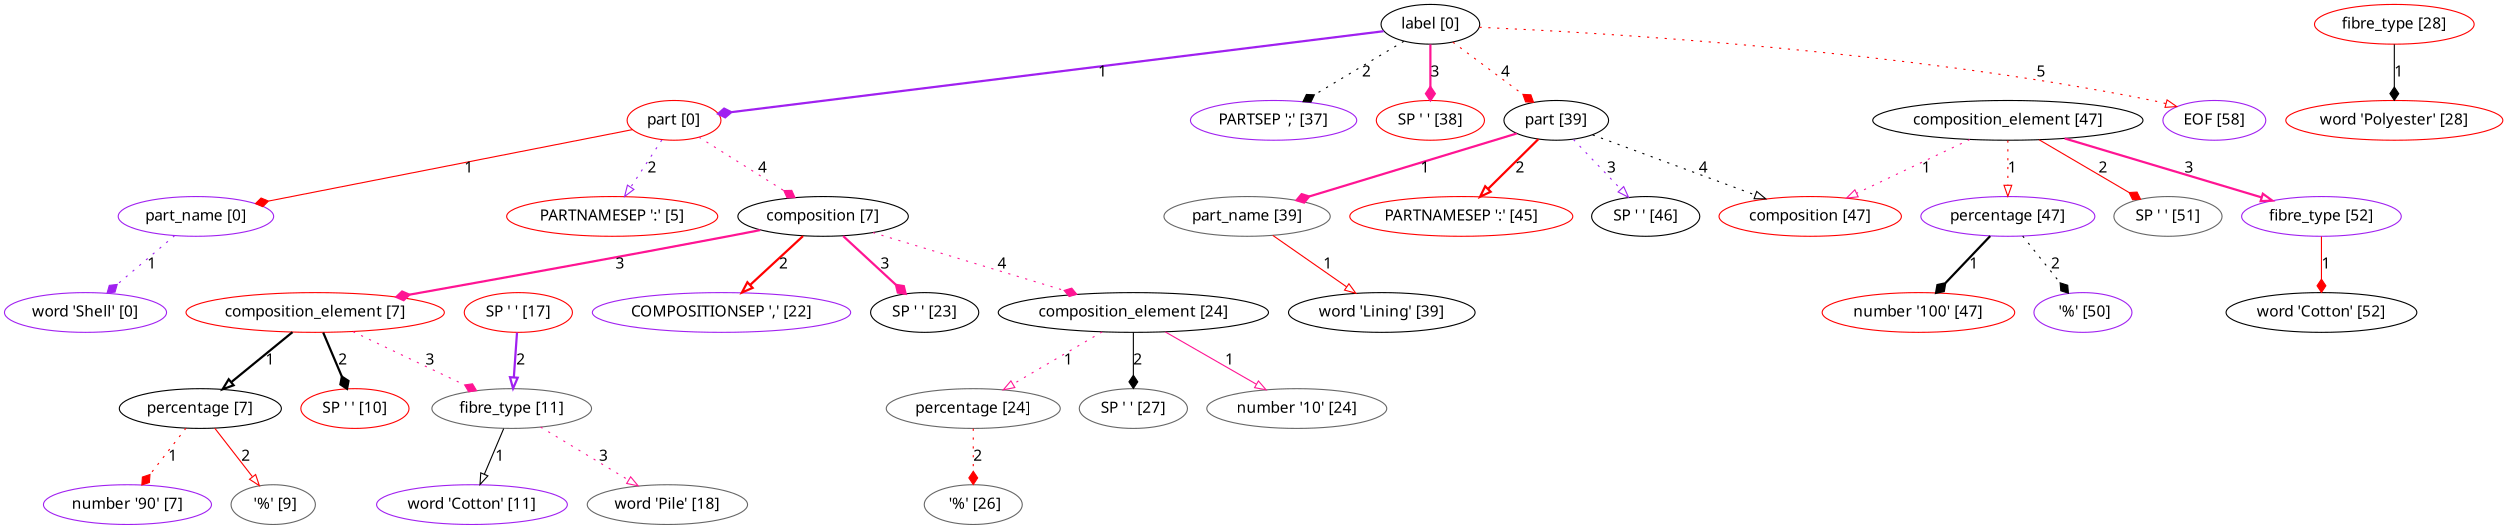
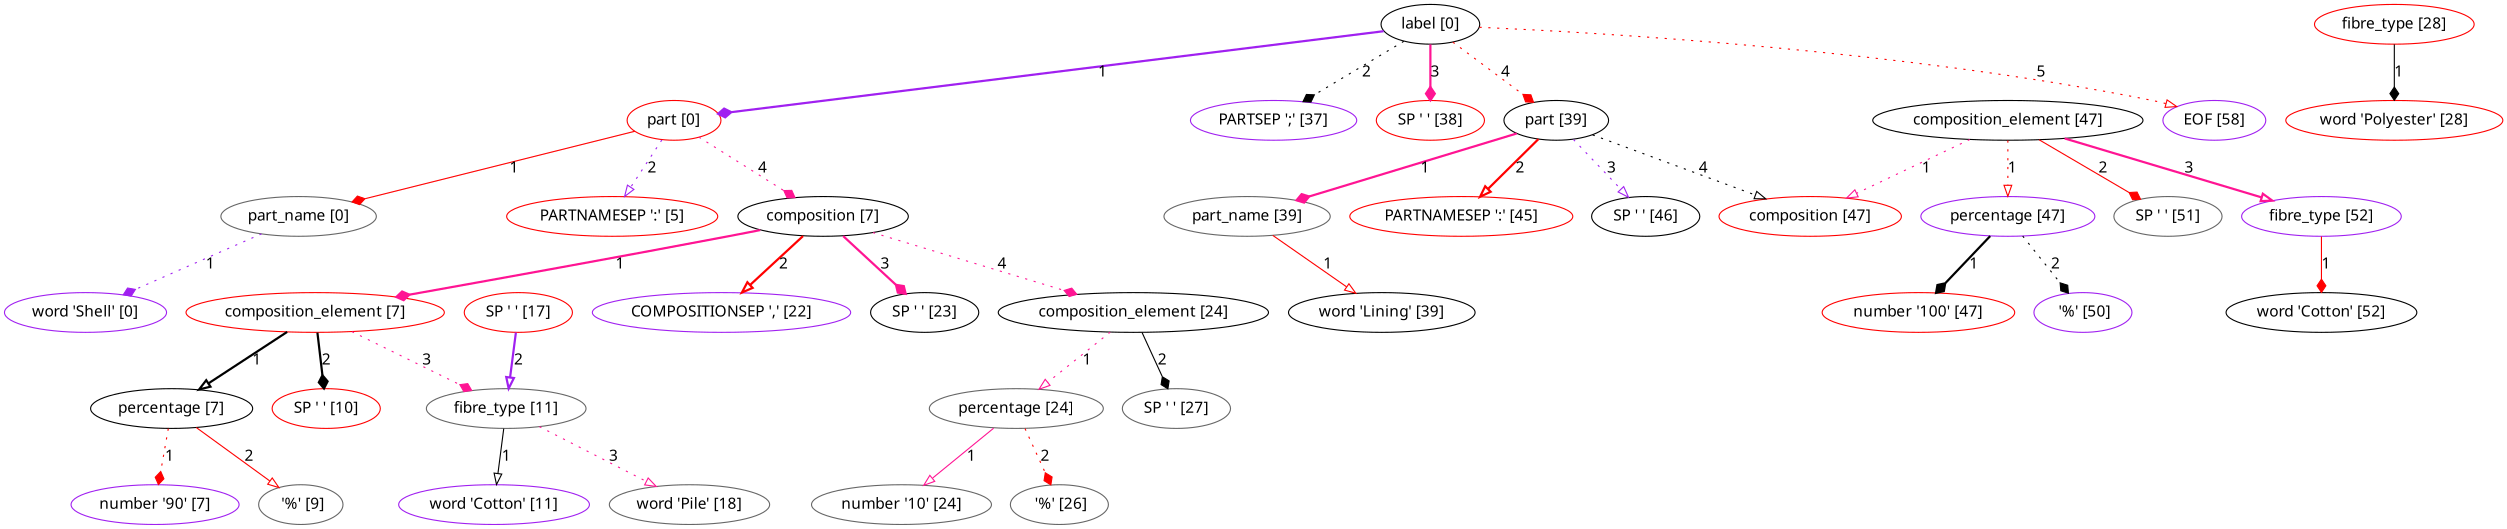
node "part_name [0]": color purple -> gray40
edge "composition [7]" -> "composition_element [7]": label "3" -> "1"
edge "composition_element [24]" -> "number '10' [24]": now "percentage [24]" -> "number '10' [24]"
